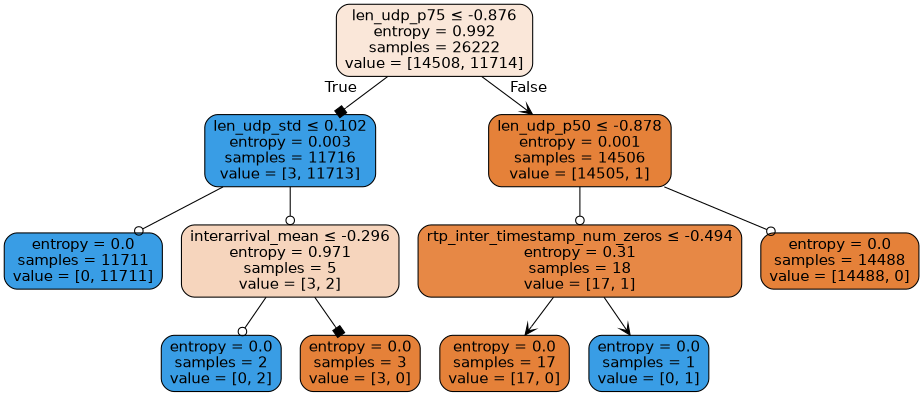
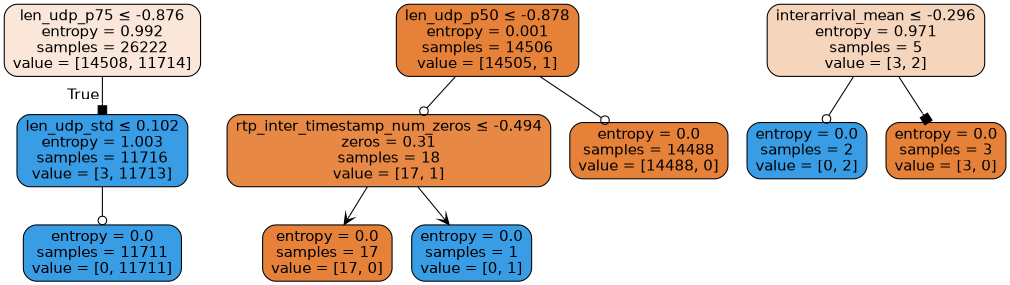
edge "len_udp_p75 ≤ -0.876" -> "len_udp_p50 ≤ -0.878": removed
node "len_udp_std ≤ 0.102": text "entropy = 0.003" -> "entropy = 1.003"
edge "len_udp_std ≤ 0.102" -> "interarrival_mean ≤ -0.296": removed
node "rtp_inter_timestamp_num_zeros ≤ -0.494": text "entropy = 0.31" -> "zeros = 0.31"
